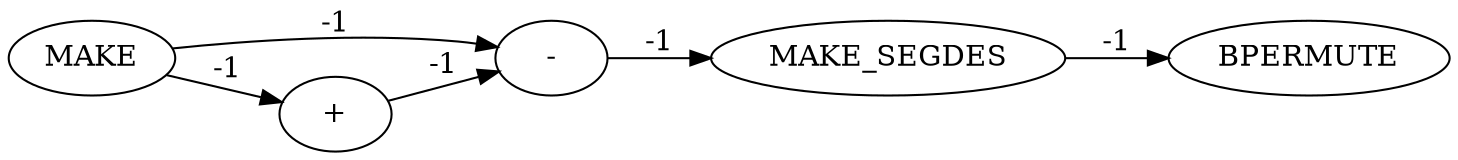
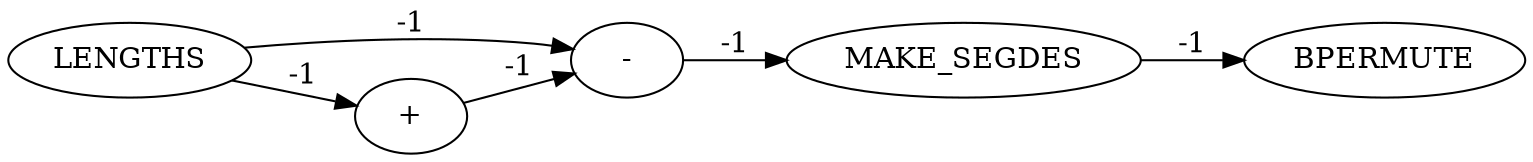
node "MAKE": label "MAKE" -> "LENGTHS"
